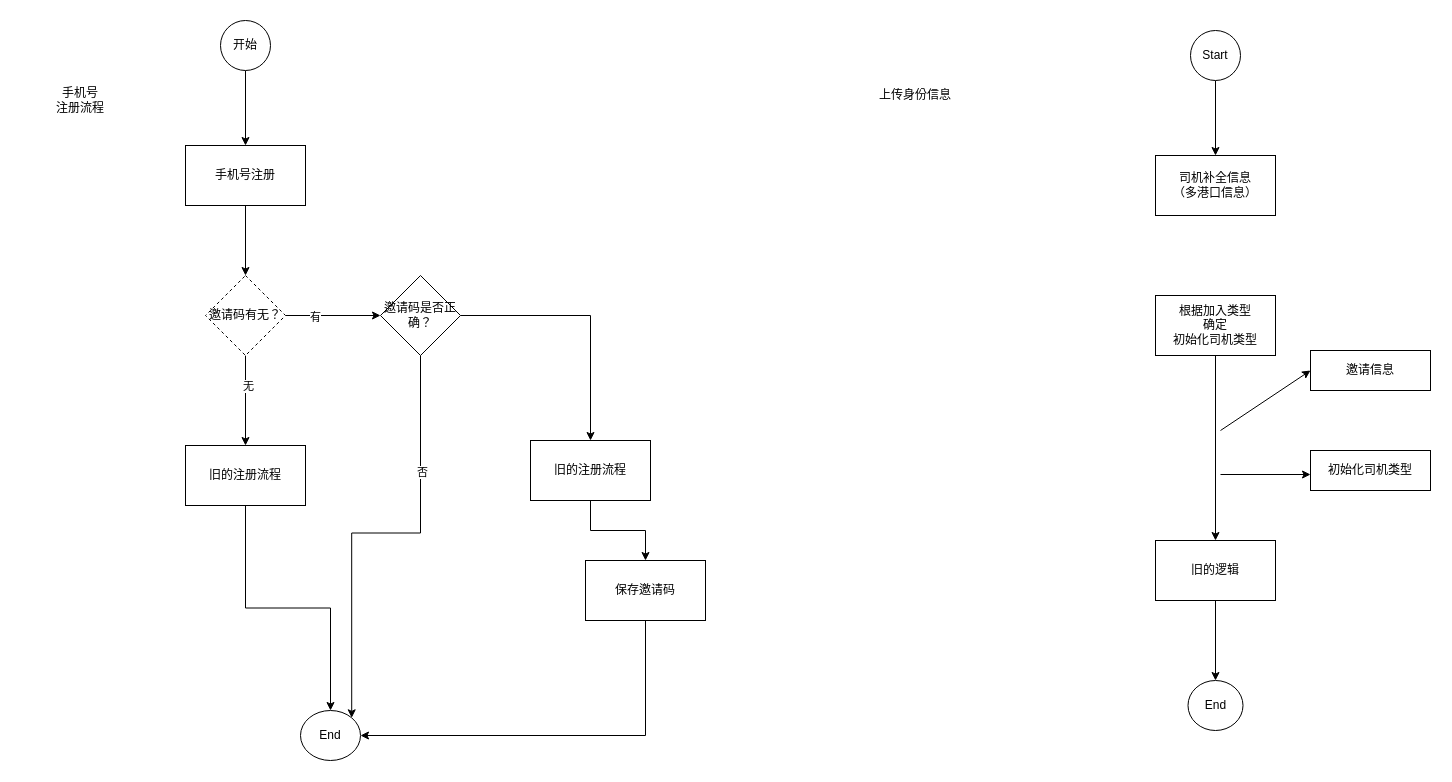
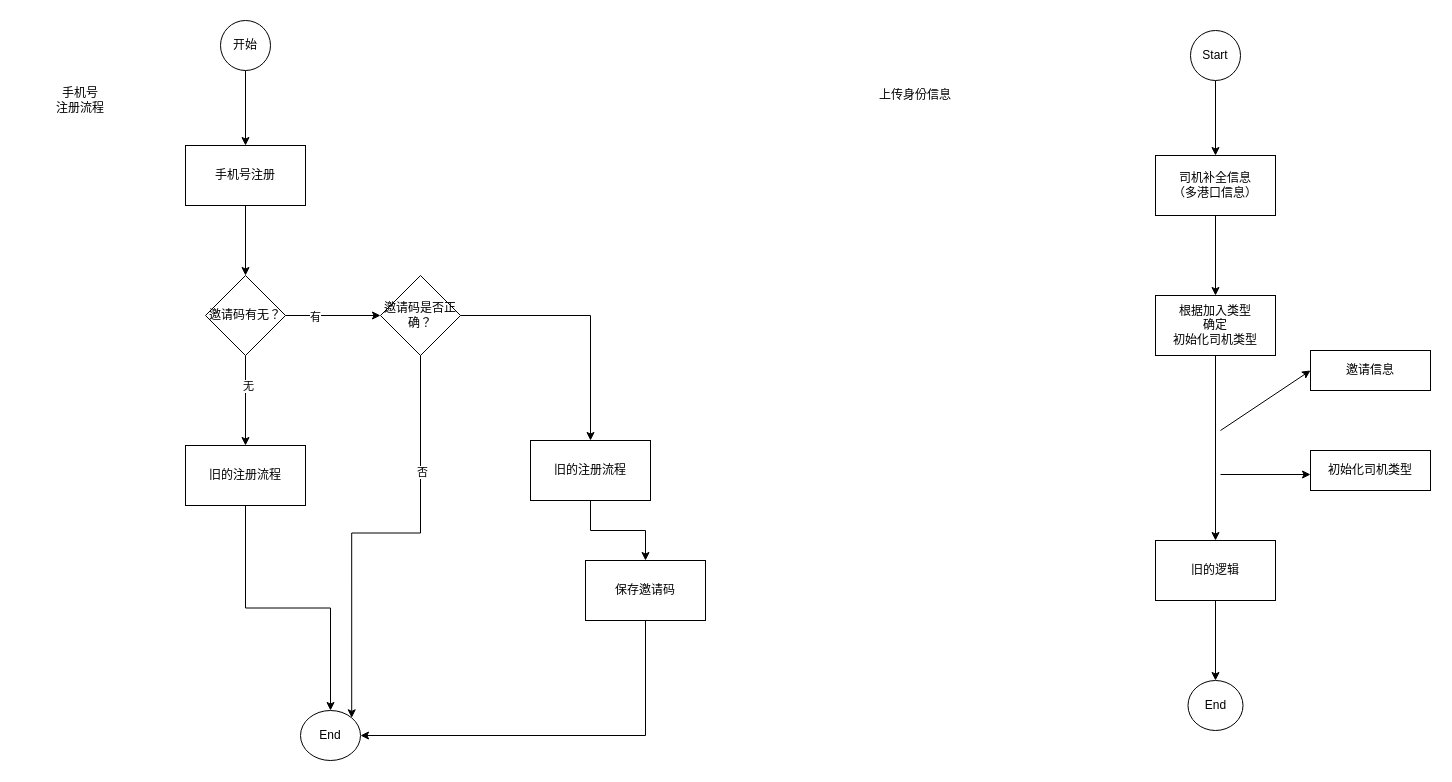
edge "司机补全信息 （多港口信息）" -> "根据加入类型 确定 初始化司机类型": added
node "邀请码有无？": style dashed -> solid
